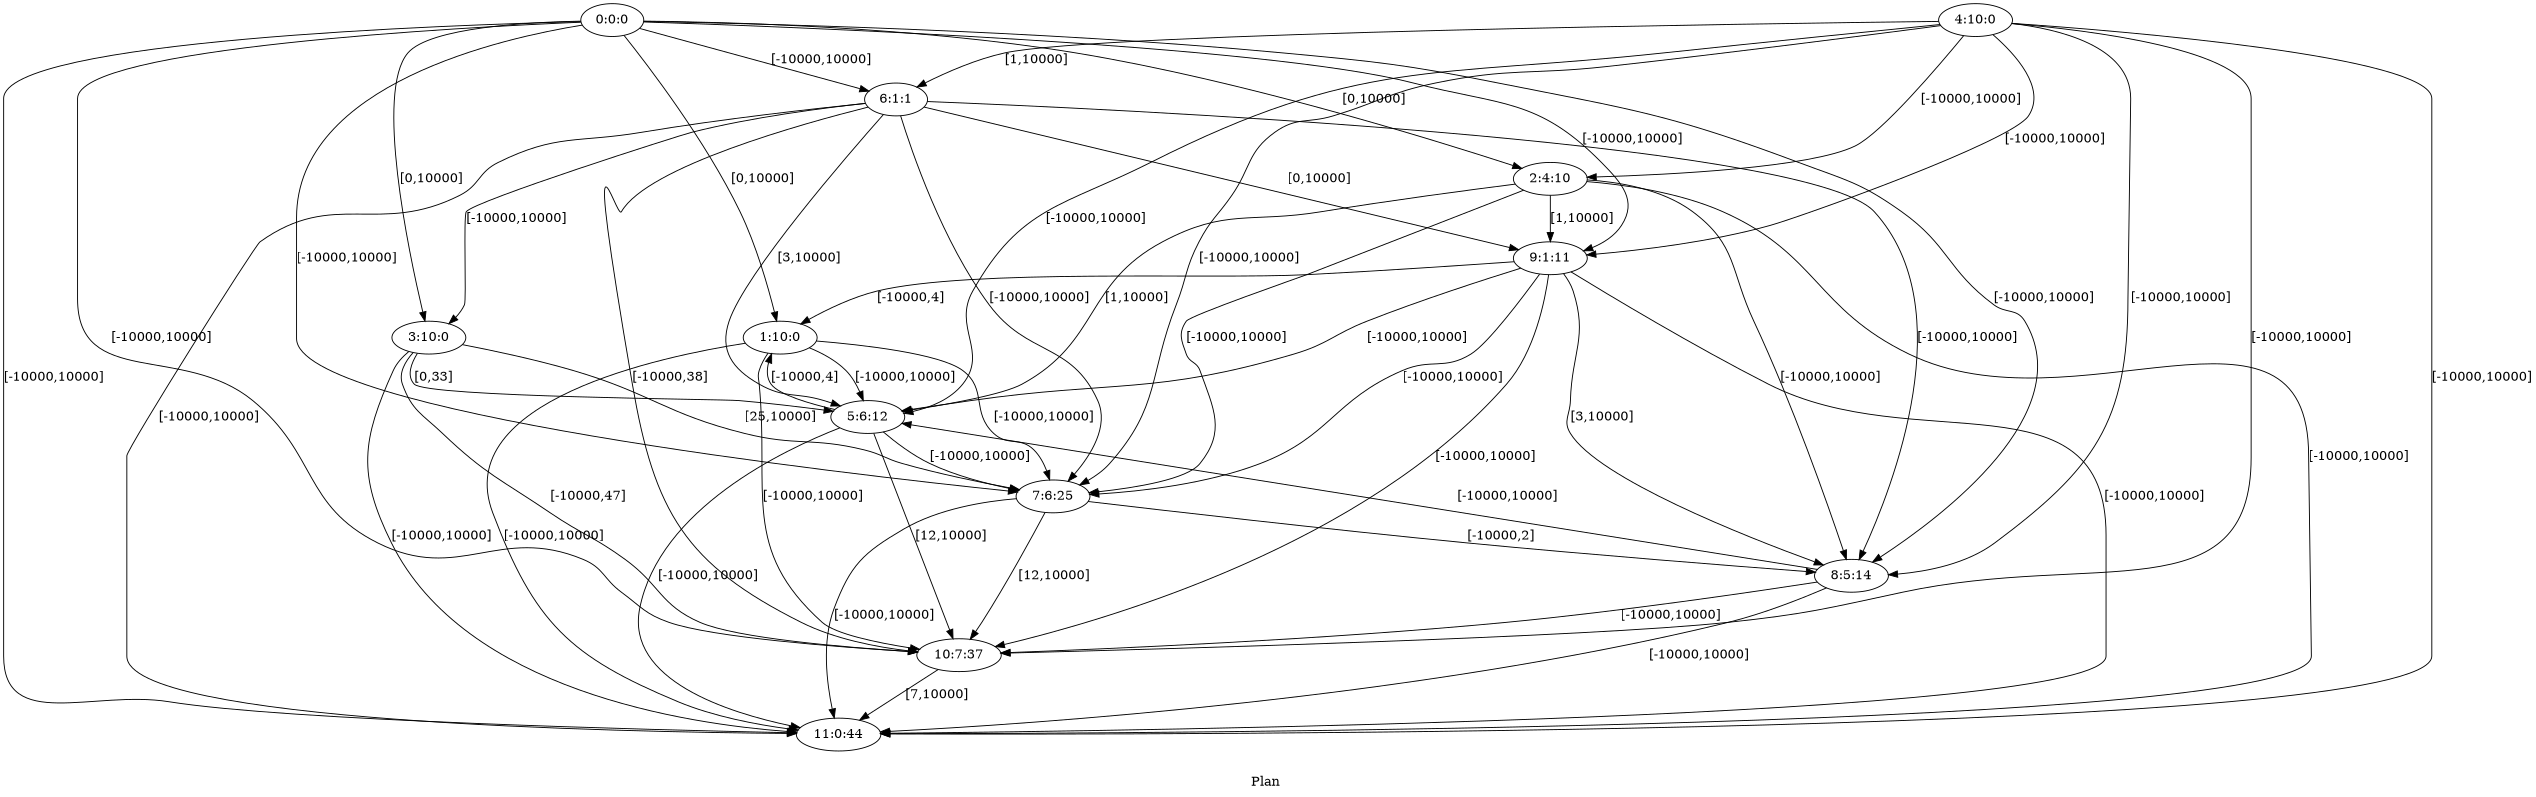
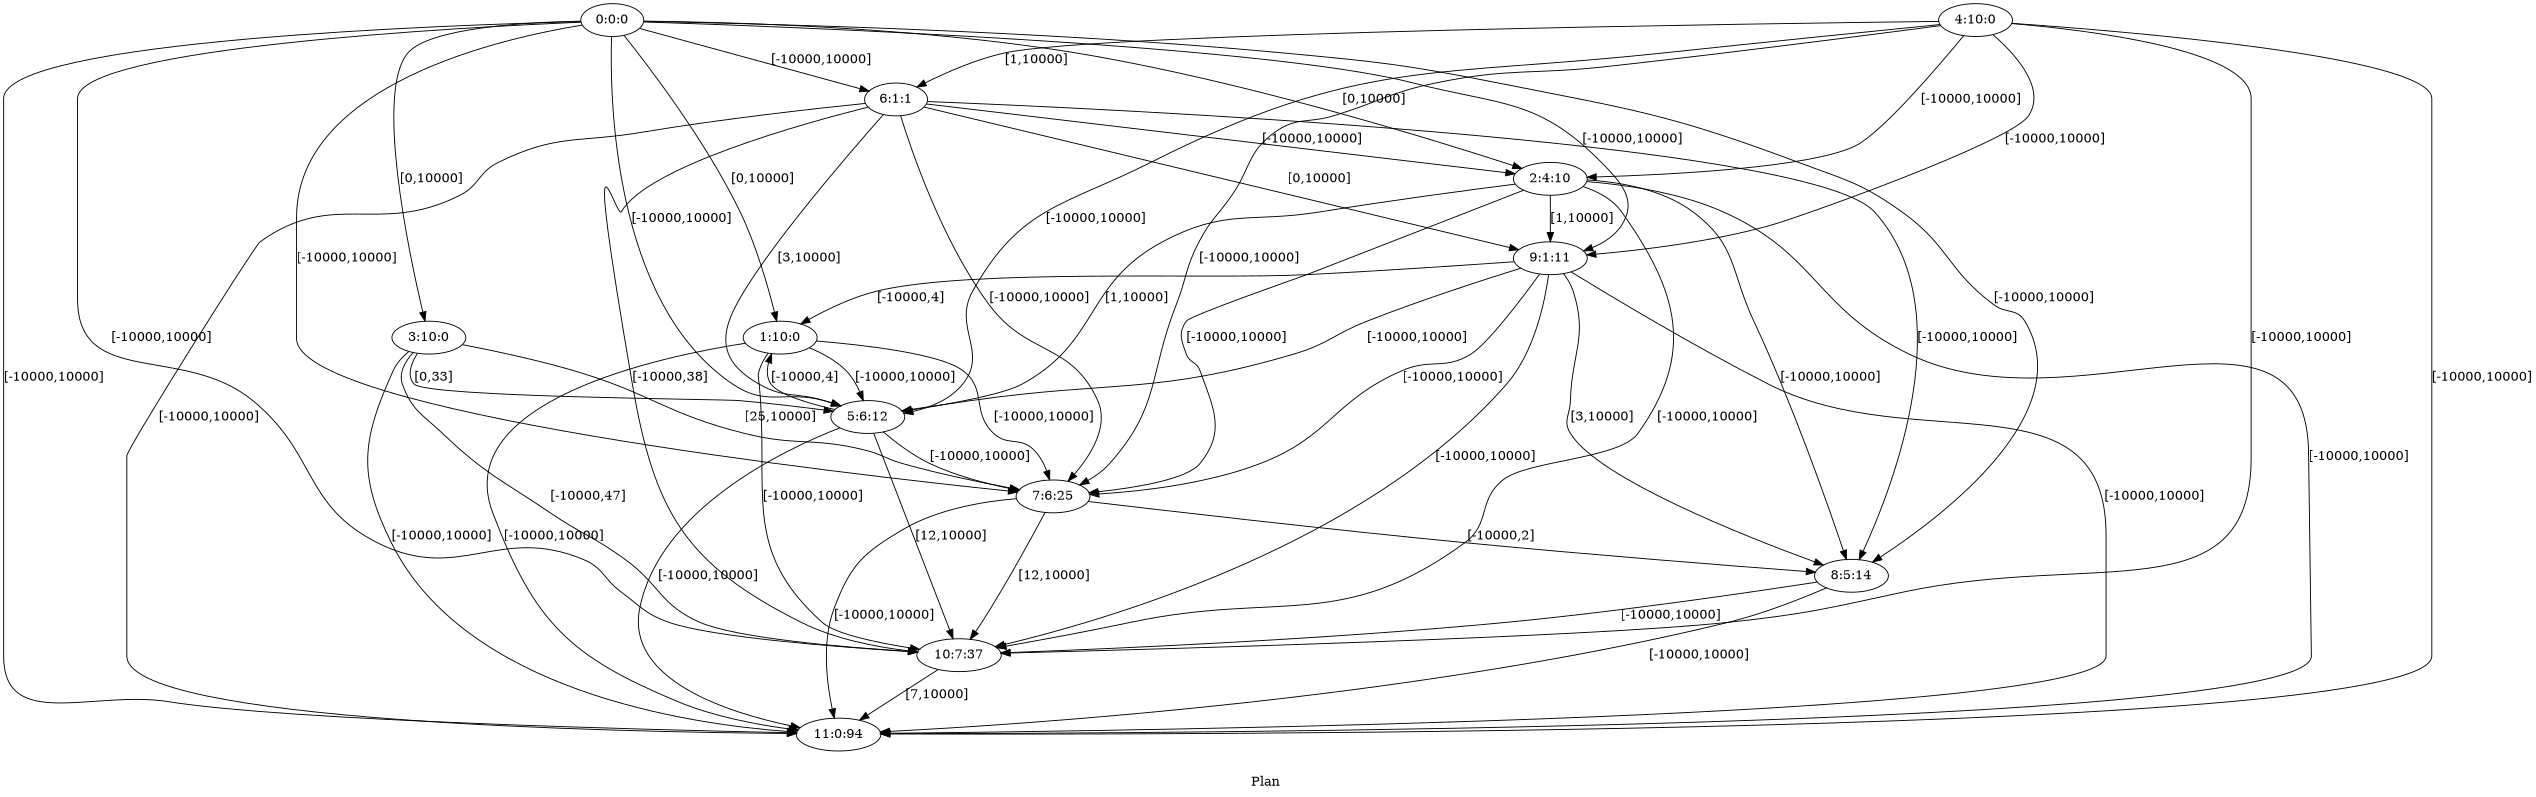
edge "6:1:1" -> "3:10:0": now "6:1:1" -> "2:4:10"
edge "4:10:0" -> "8:5:14": removed, label "[-10000,10000]"
edge "8:5:14" -> "5:6:12": now "0:0:0" -> "5:6:12"
edge "2:4:10" -> "10:7:37": added, label "[-10000,10000]"
node "11:0:44": label "11:0:44" -> "11:0:94"
